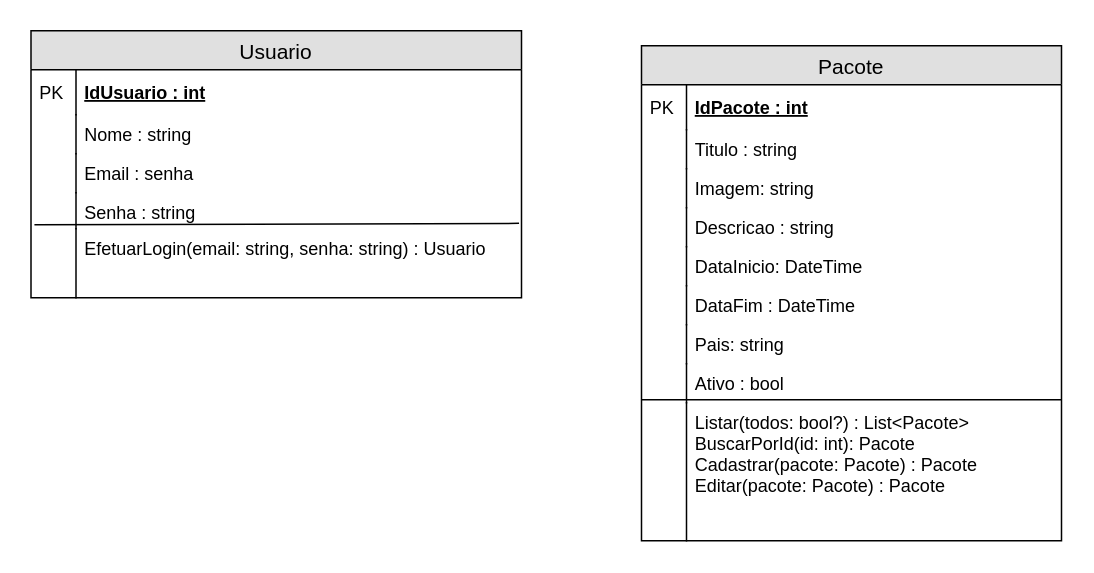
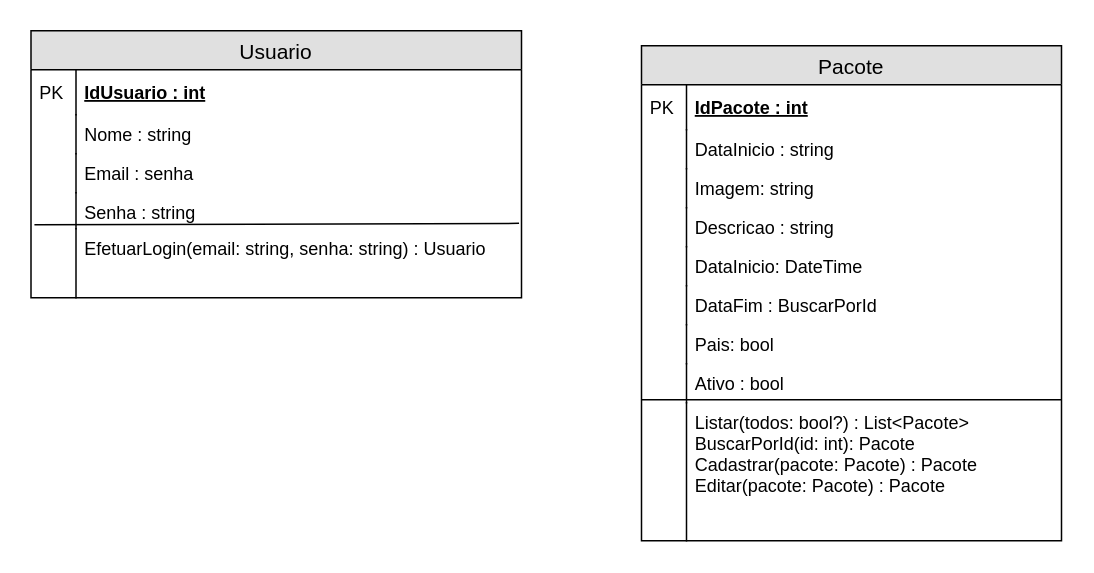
node "Titulo : string": label "Titulo : string" -> "DataInicio : string"
node "DataFim : DateTime": label "DataFim : DateTime" -> "DataFim : BuscarPorId"
node "Pais: string": label "Pais: string" -> "Pais: bool"
